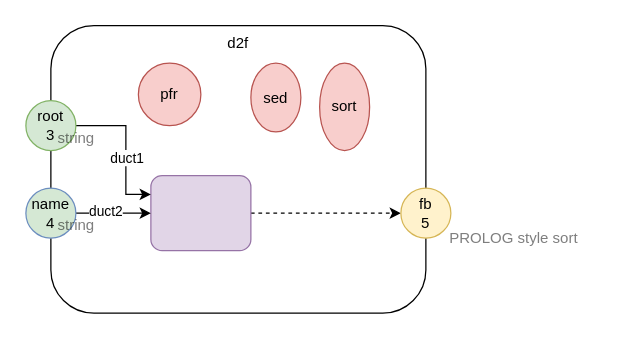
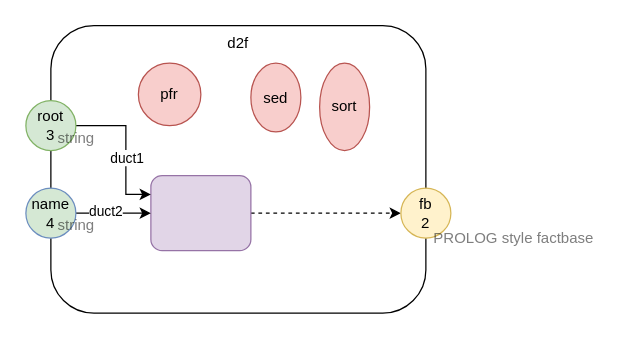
node "fb 5": label "fb 5" -> "fb 2"
node "PROLOG style sort": label "PROLOG style sort" -> "PROLOG style factbase"
